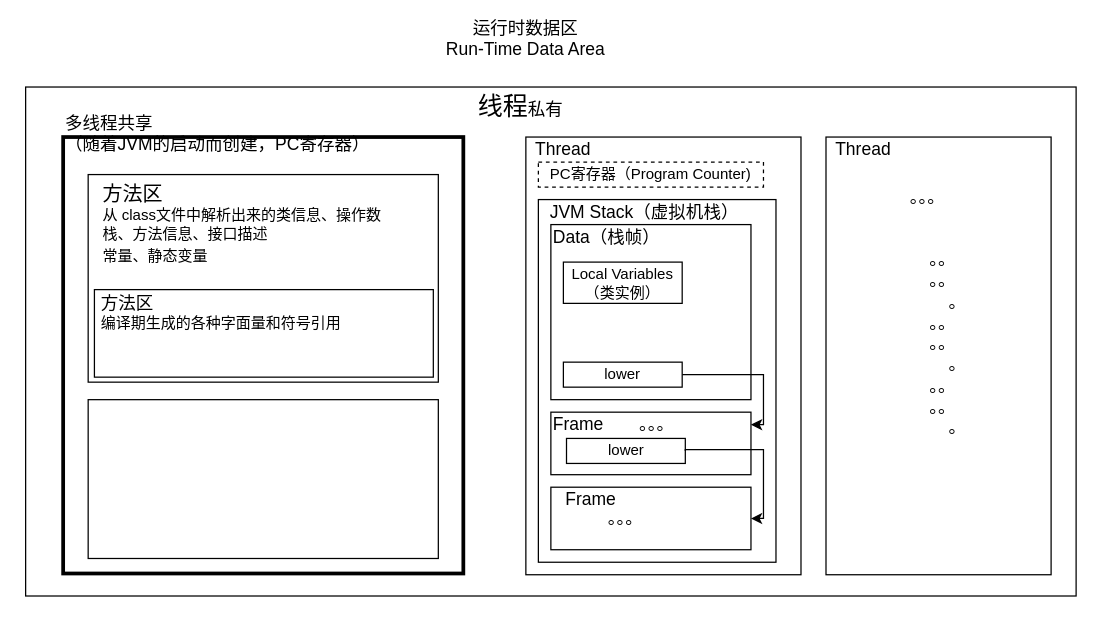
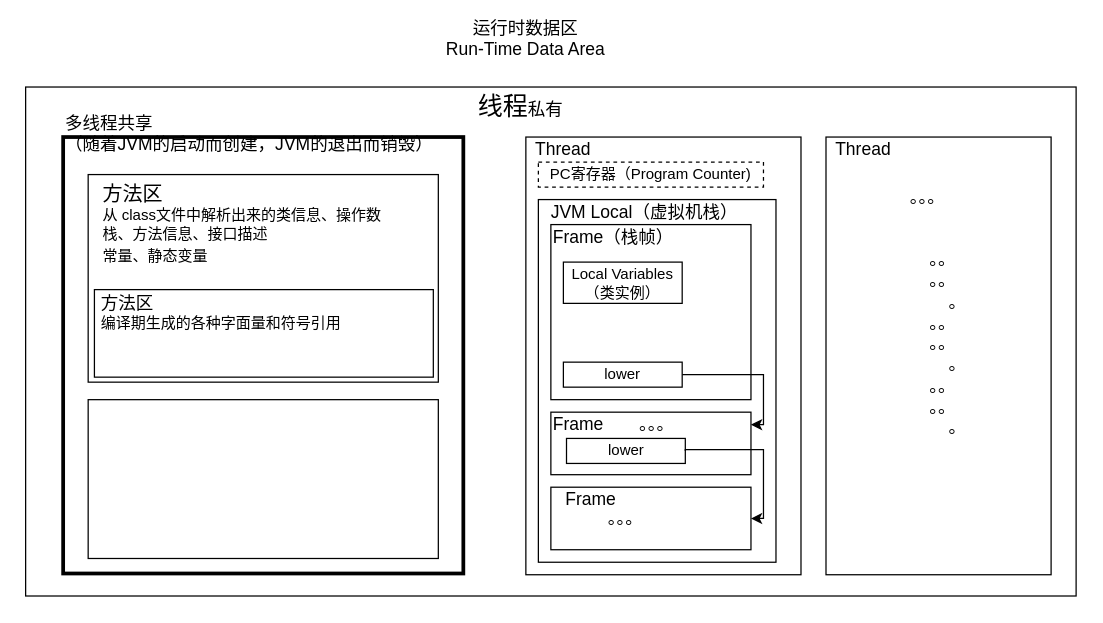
node "多线程共享 （随着JVM的启动而创建，PC寄存器）": label "多线程共享 （随着JVM的启动而创建，PC寄存器）" -> "多线程共享 （随着JVM的启动而创建，JVM的退出而销毁）"
node "JVM Stack（虚拟机栈）": label "JVM Stack（虚拟机栈）" -> "JVM Local（虚拟机栈）"
node "Data（栈帧）": label "Data（栈帧）" -> "Frame（栈帧）"
